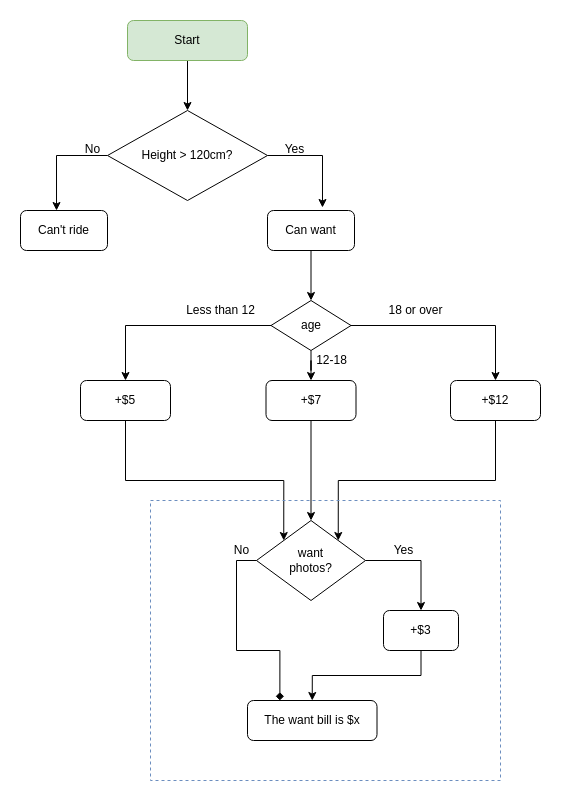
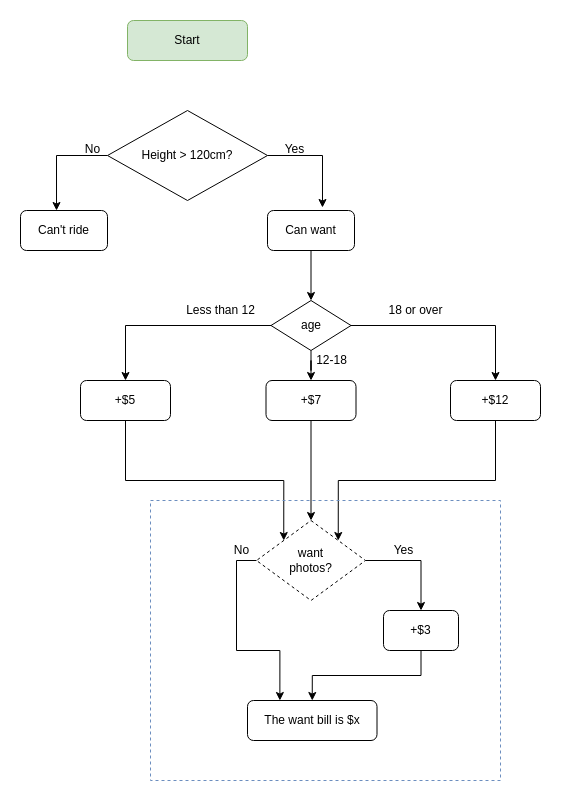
edge "Start" -> "Height > 120cm?": removed
node "want photos?": style solid -> dashed
edge "want photos?" -> "The want bill is $x": arrowhead diamond -> classic
